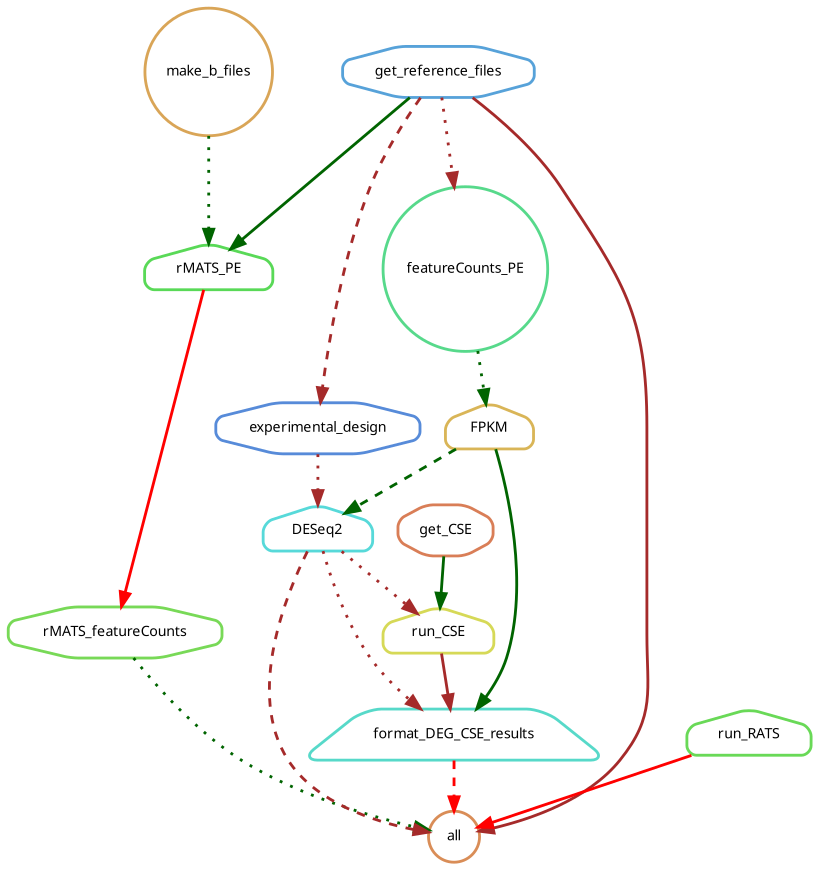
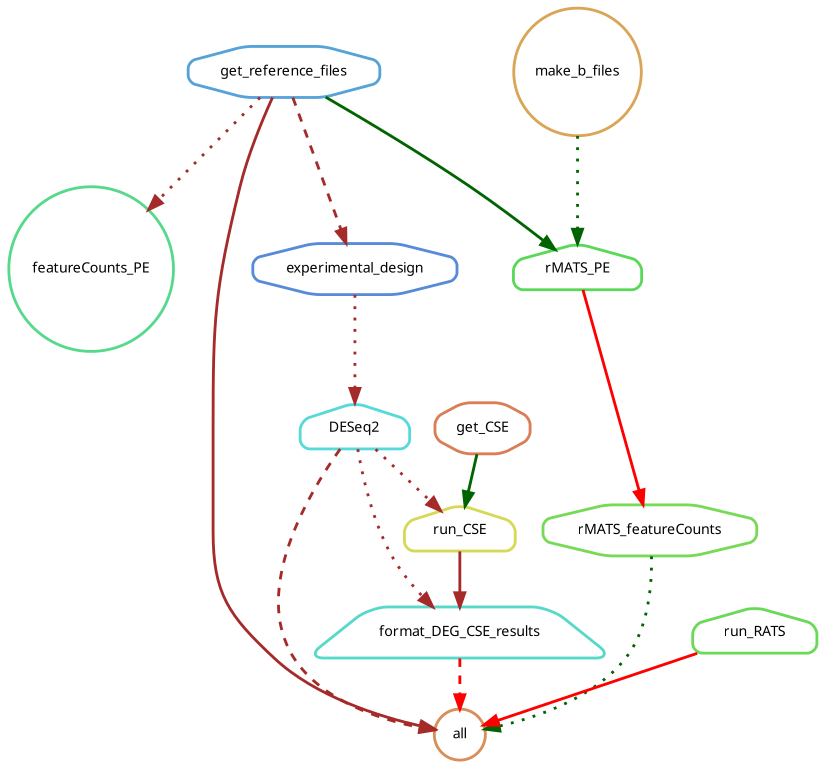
node "FPKM": removed
